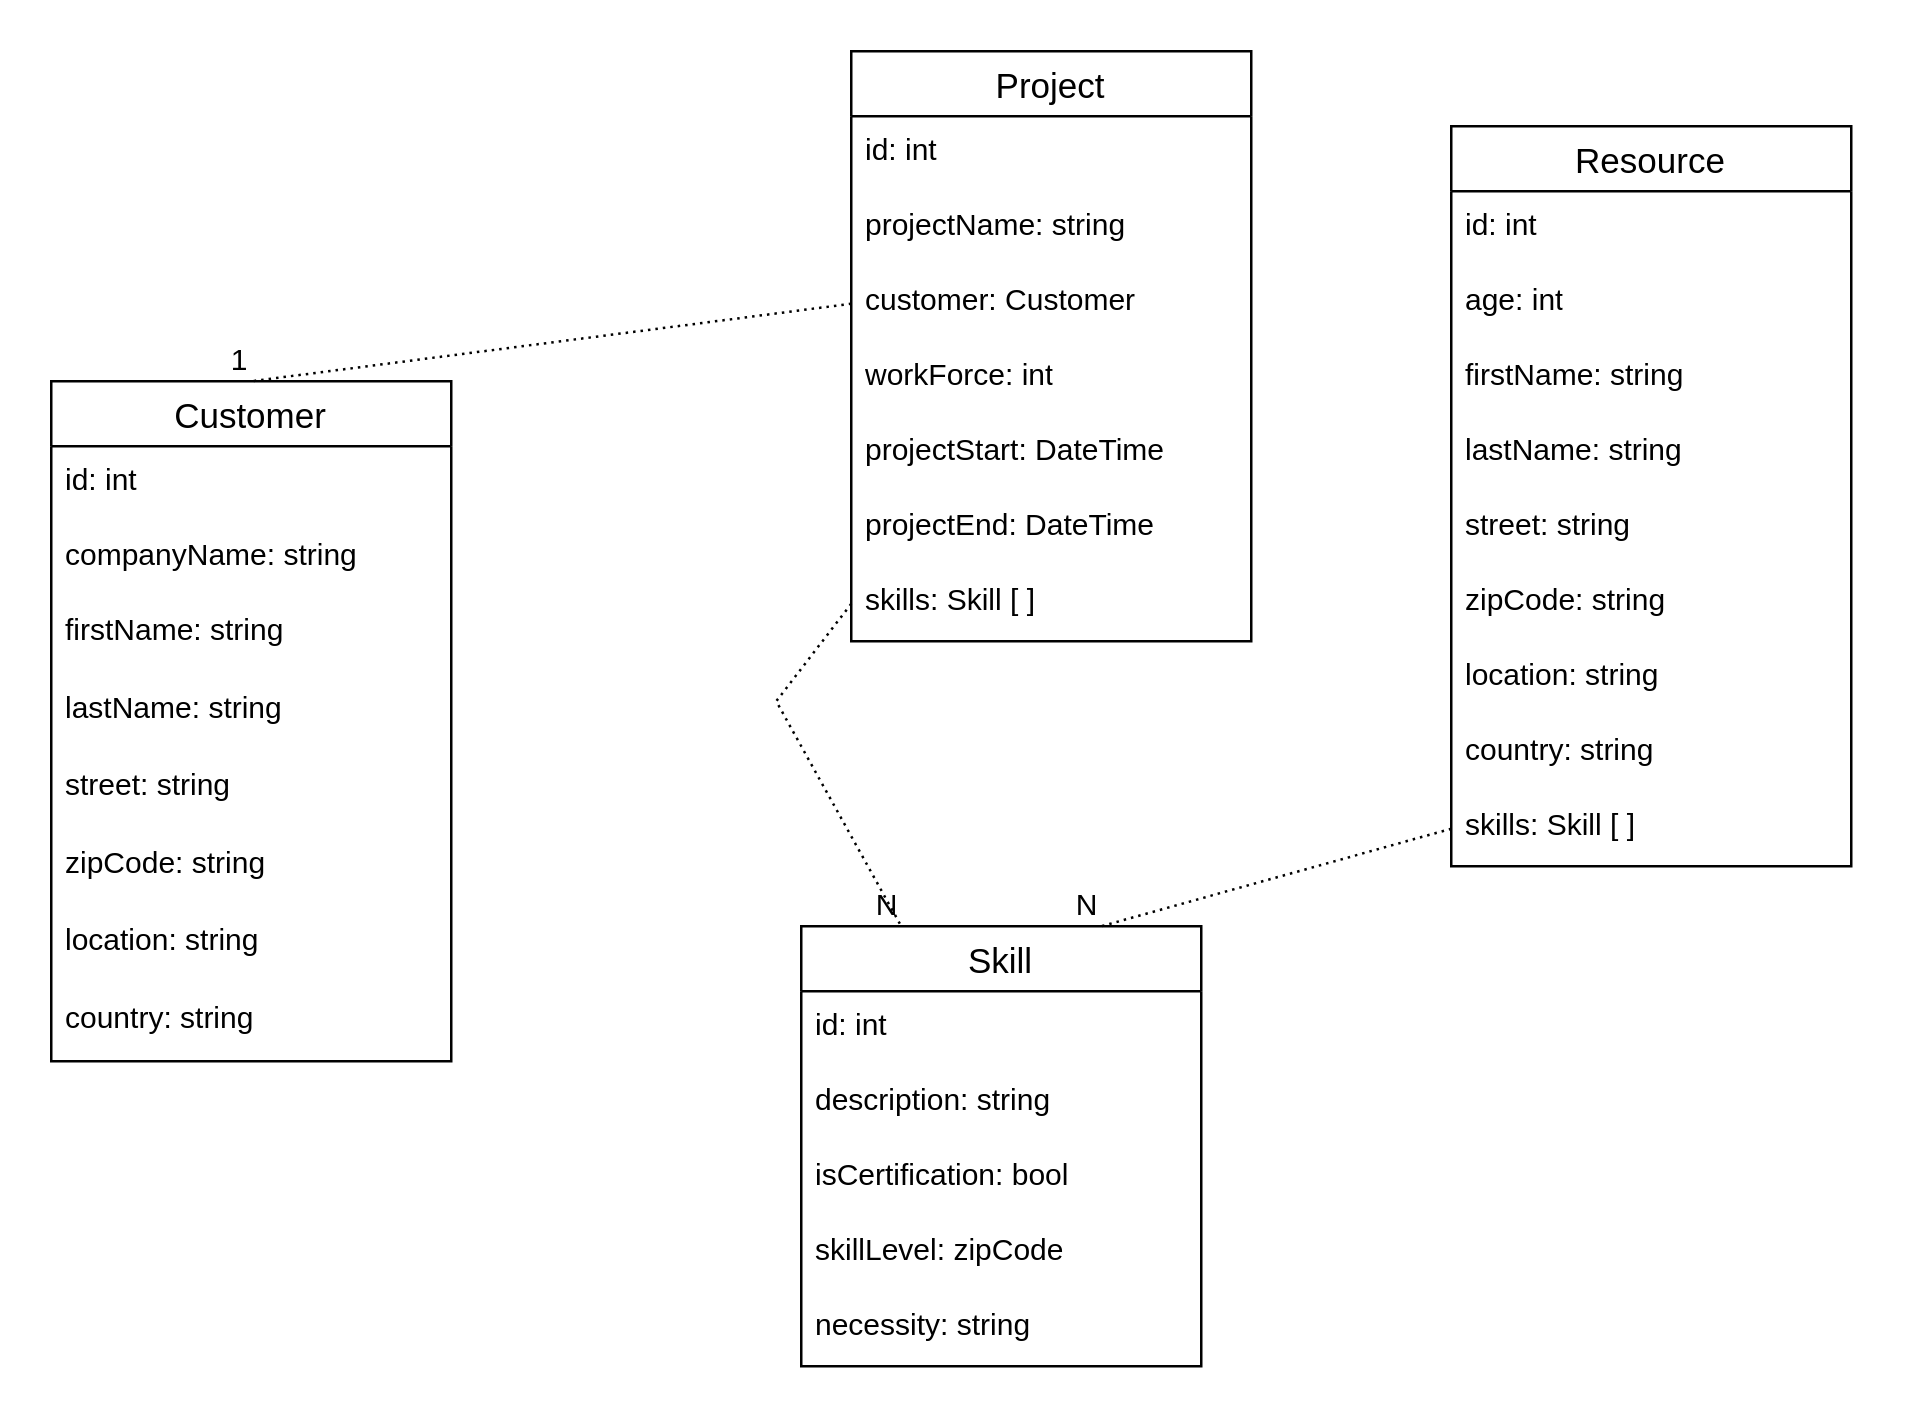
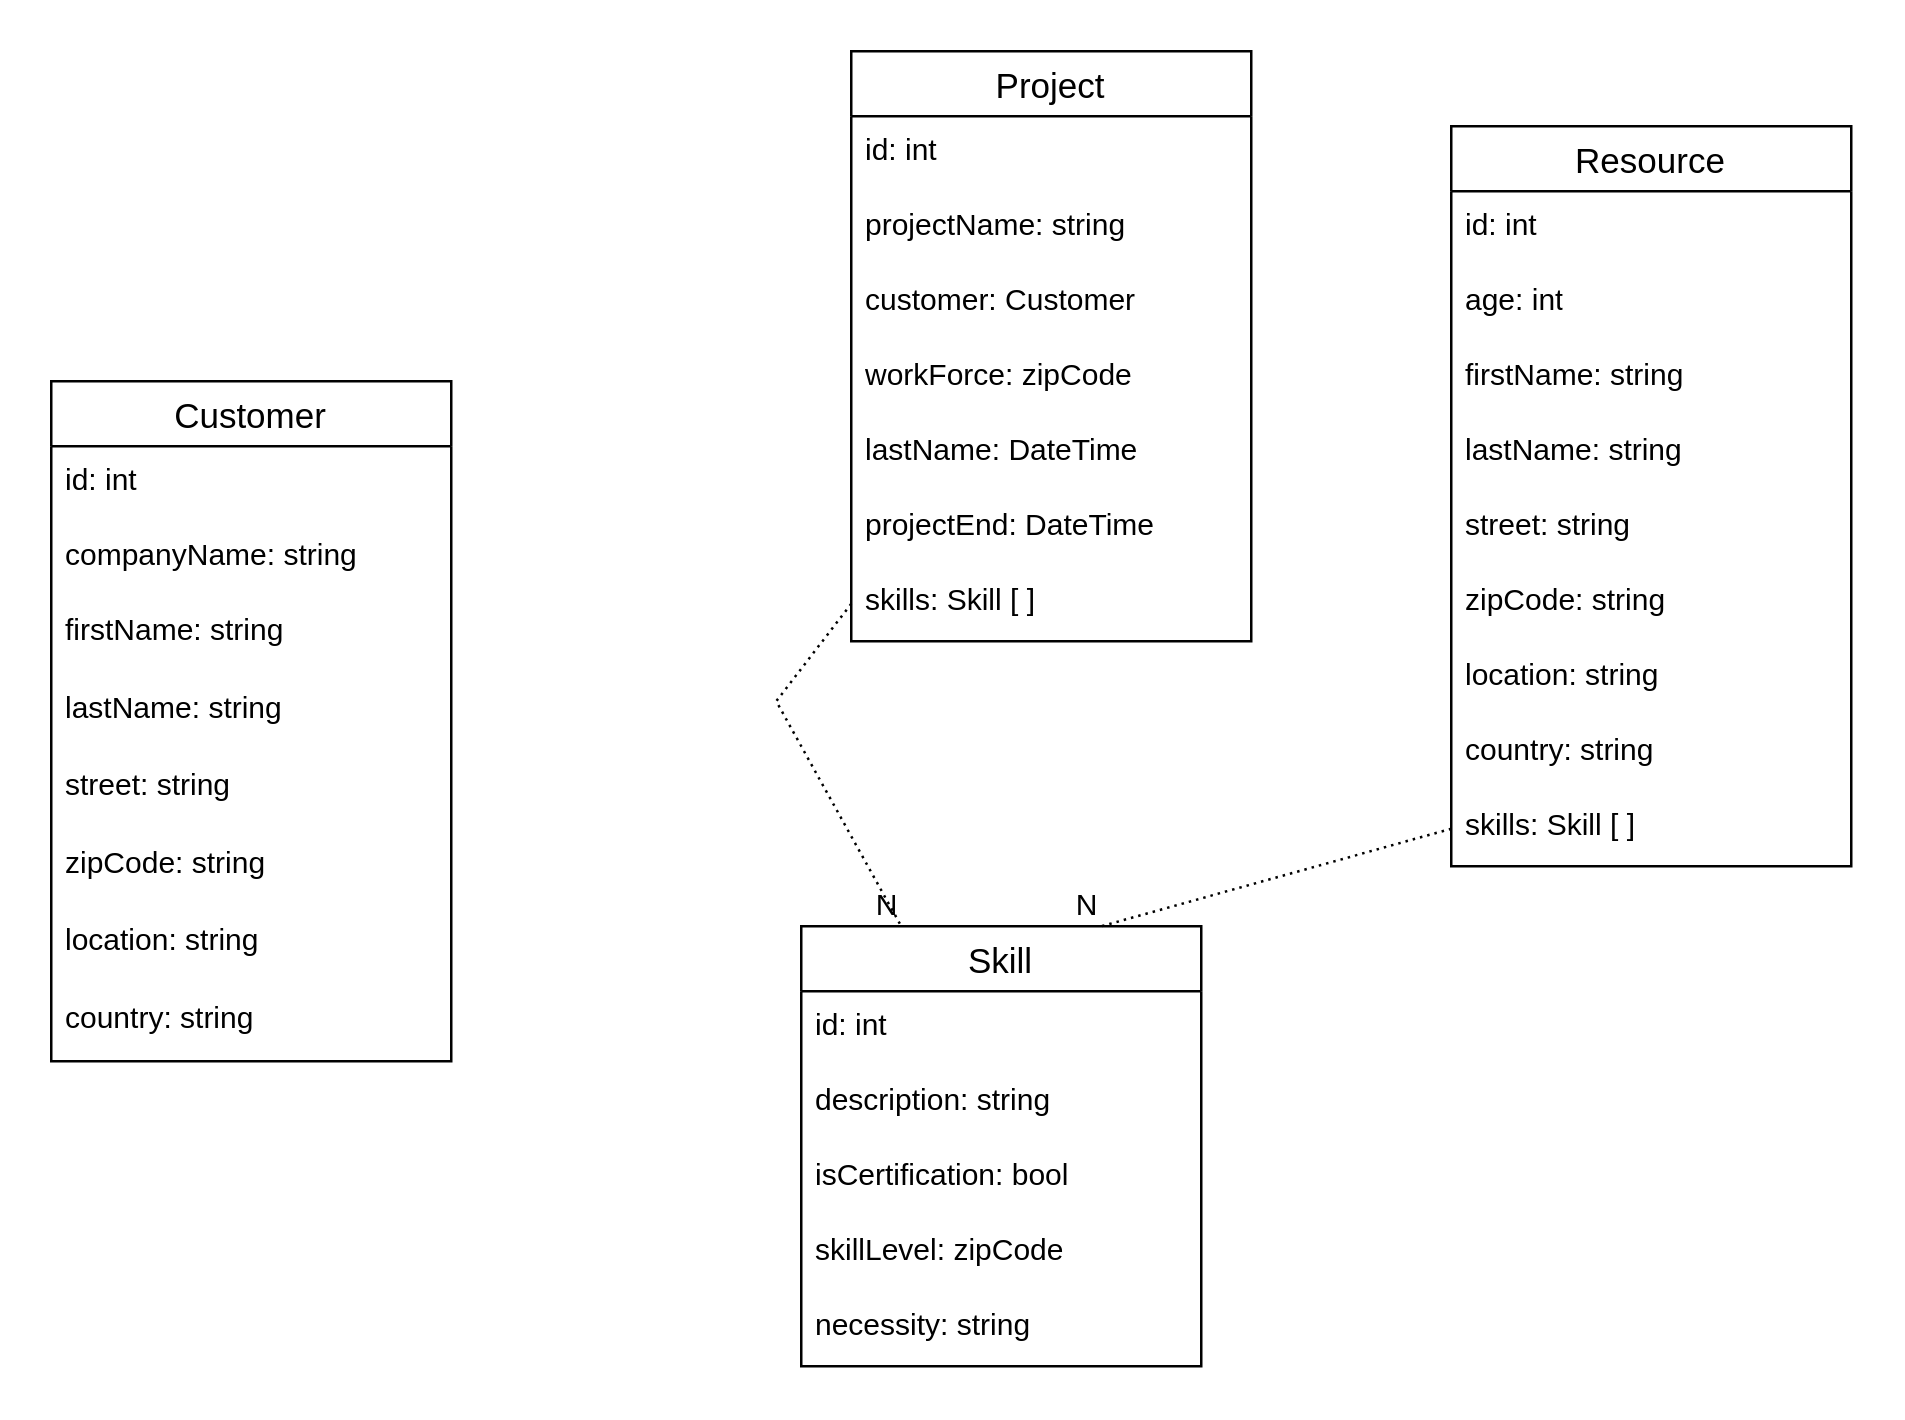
edge "customer: Customer" -- "Customer": removed, label "1"
node "workForce: int": label "workForce: int" -> "workForce: zipCode"
node "projectStart: DateTime": label "projectStart: DateTime" -> "lastName: DateTime"
